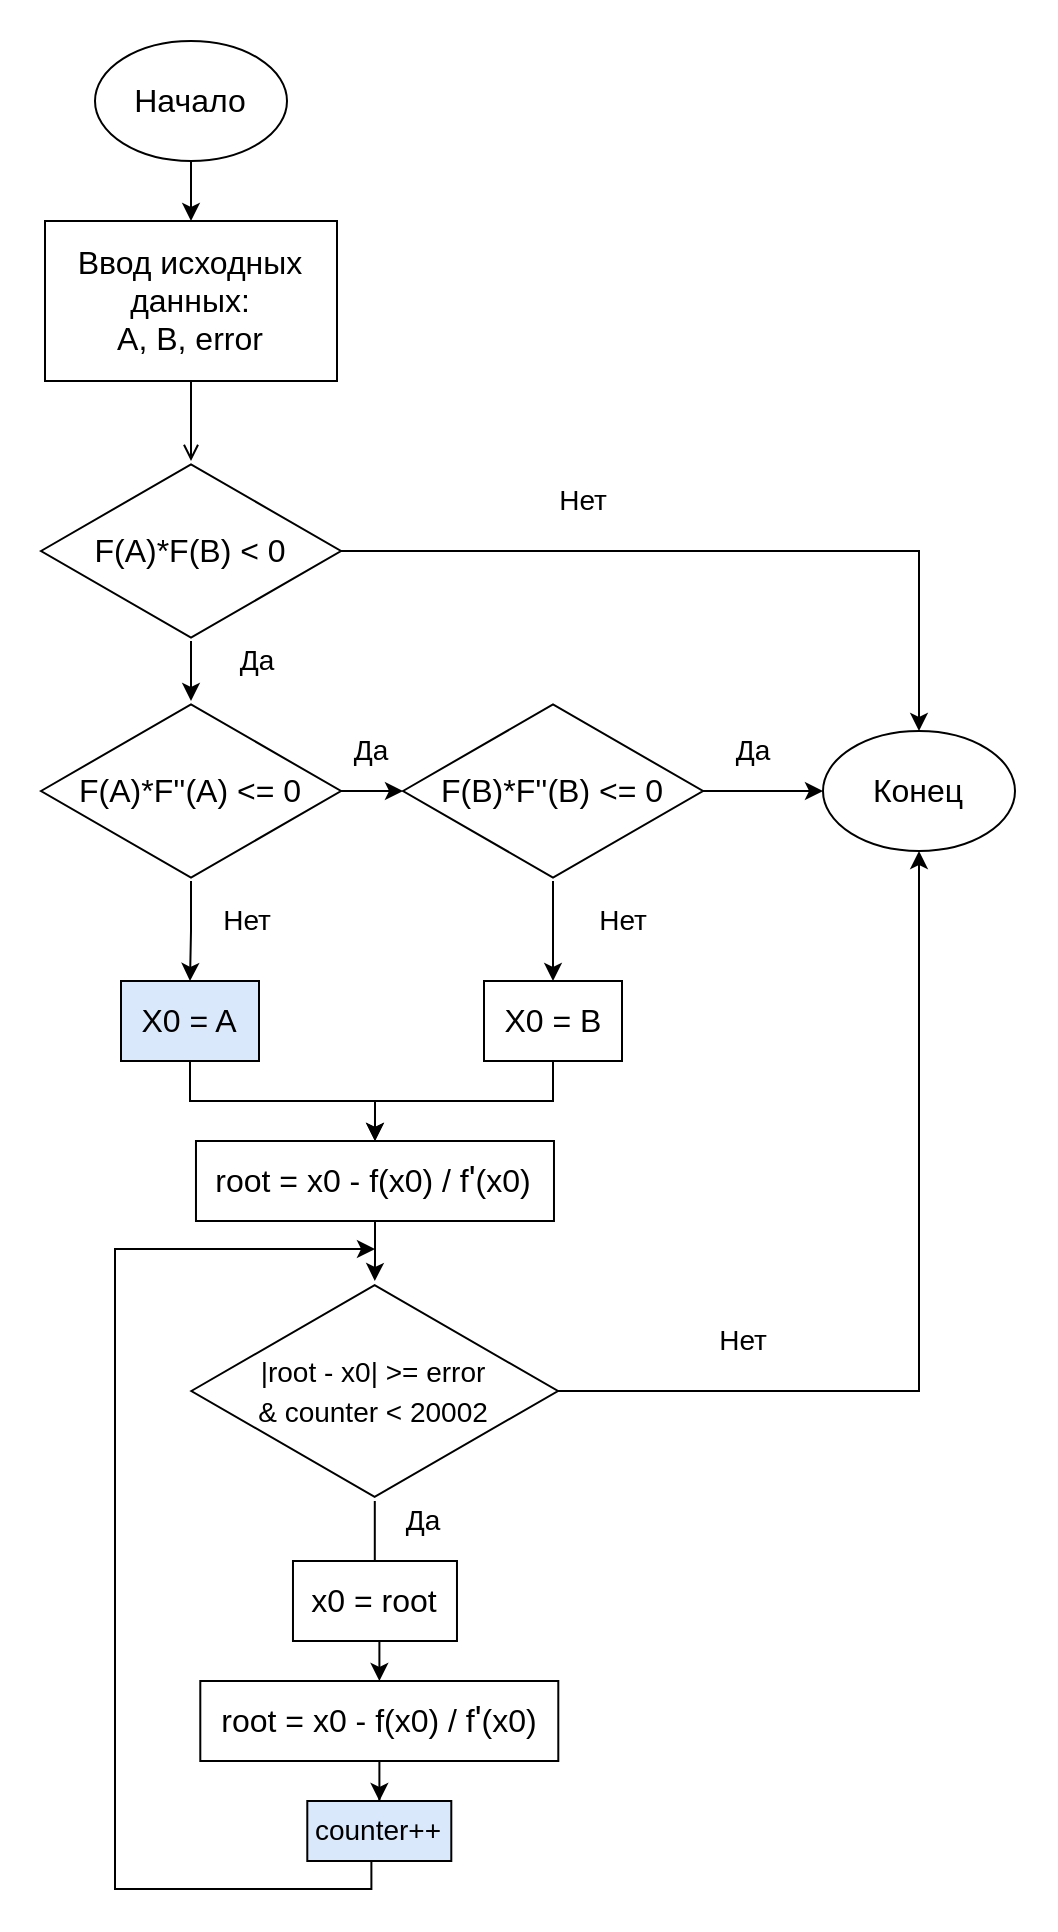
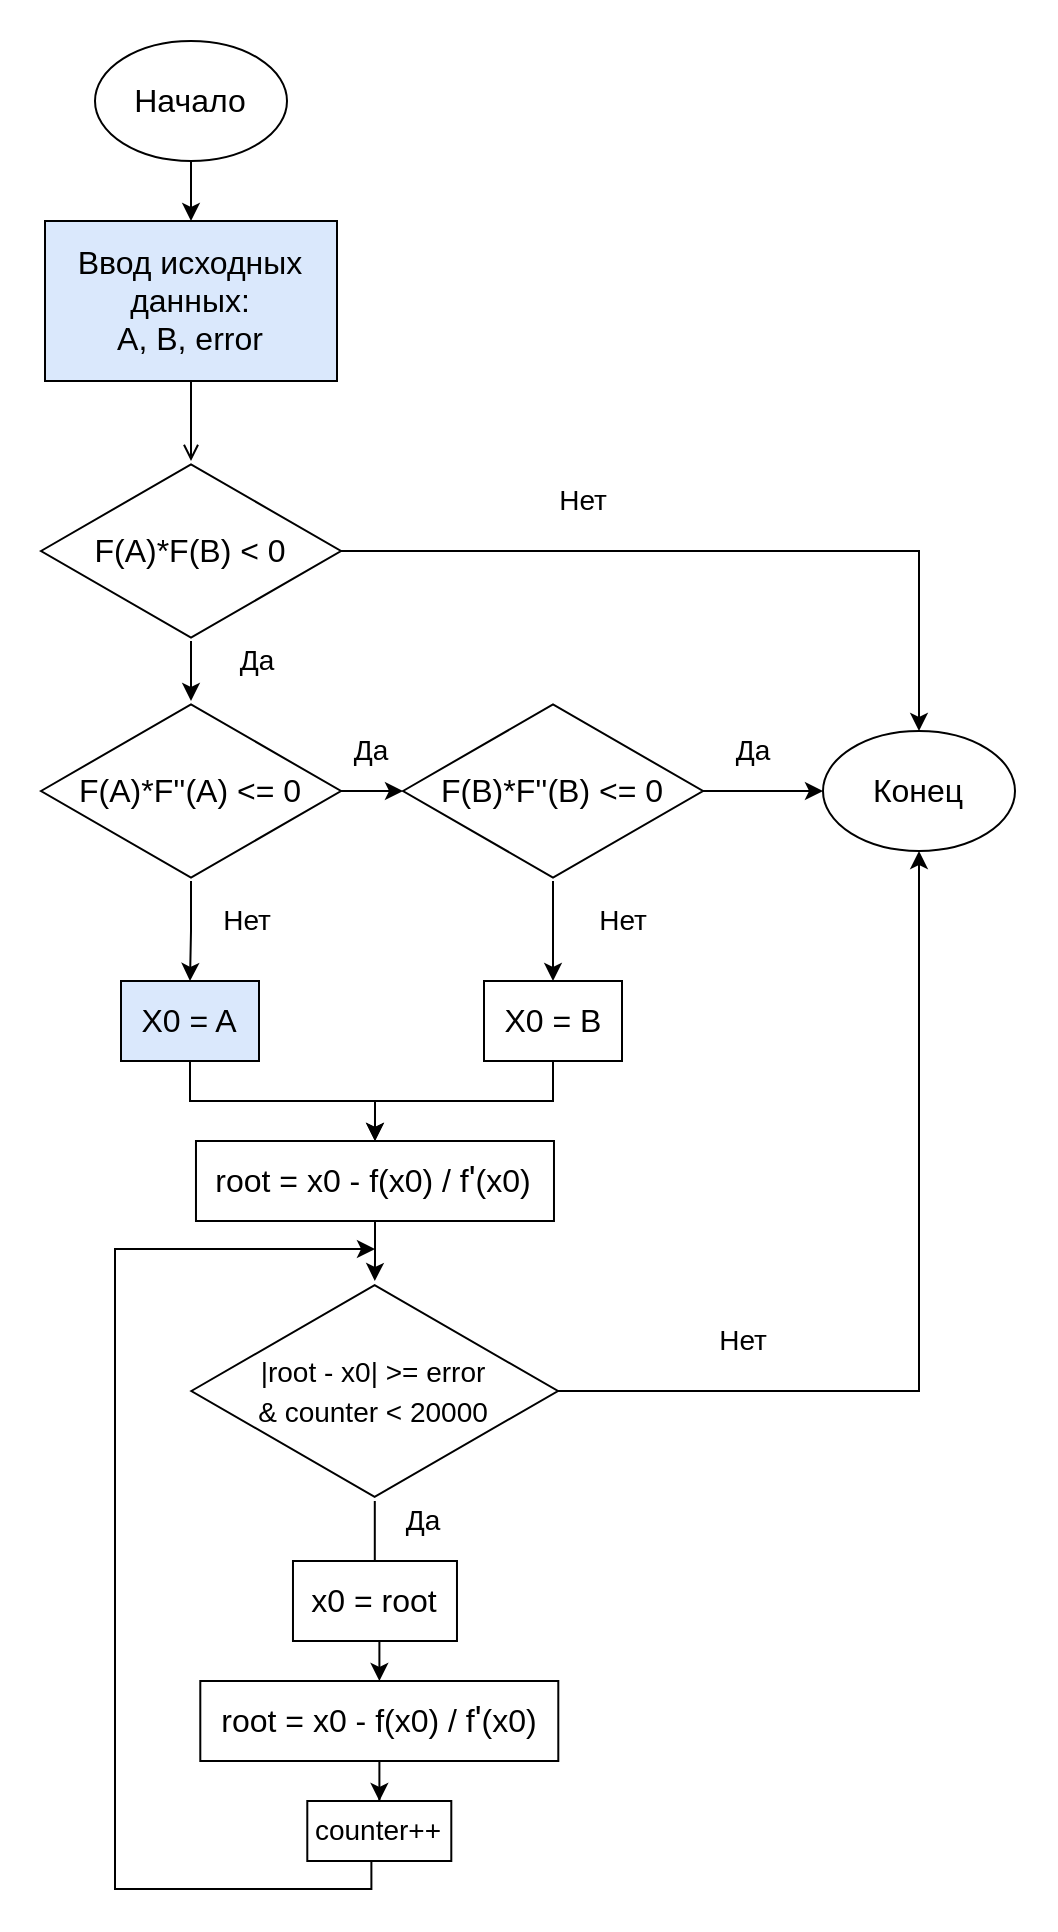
node "Ввод исходных данных: A, B, error": fillcolor #ffffff -> #dae8fc
node "|root - x0| >= error & counter < 20002": label "|root - x0| >= error & counter < 20002" -> "|root - x0| >= error & counter < 20000"
node "counter++": fillcolor #dae8fc -> #ffffff
